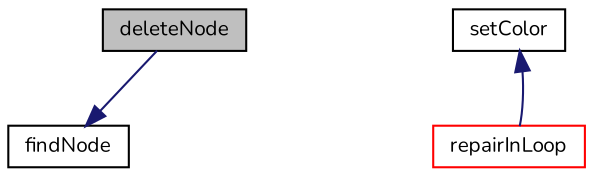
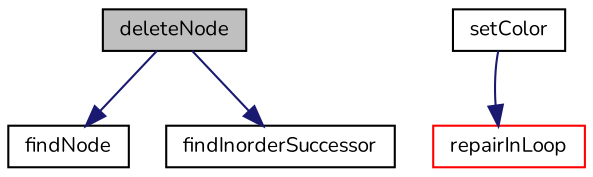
edge "repairInLoop" -> "setColor": reversed
node "findInorderSuccessor": added
